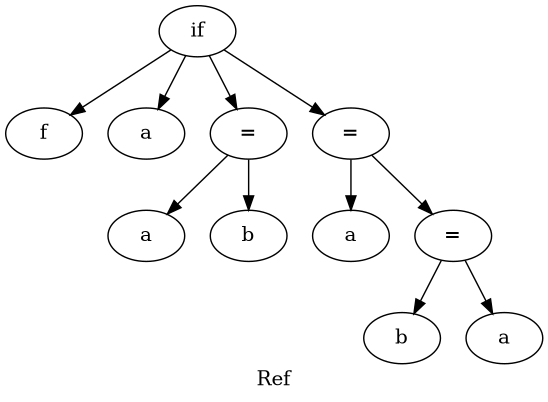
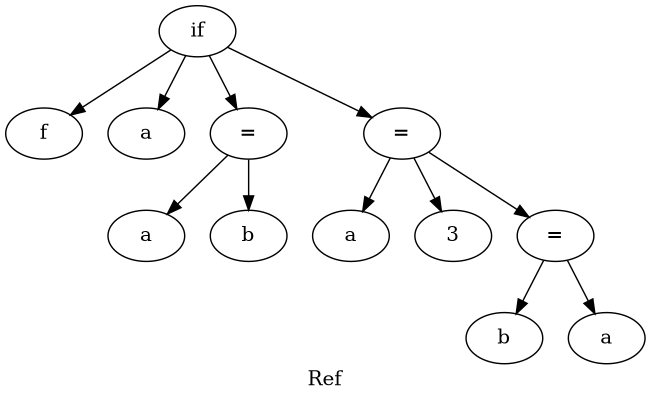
node "3": added
